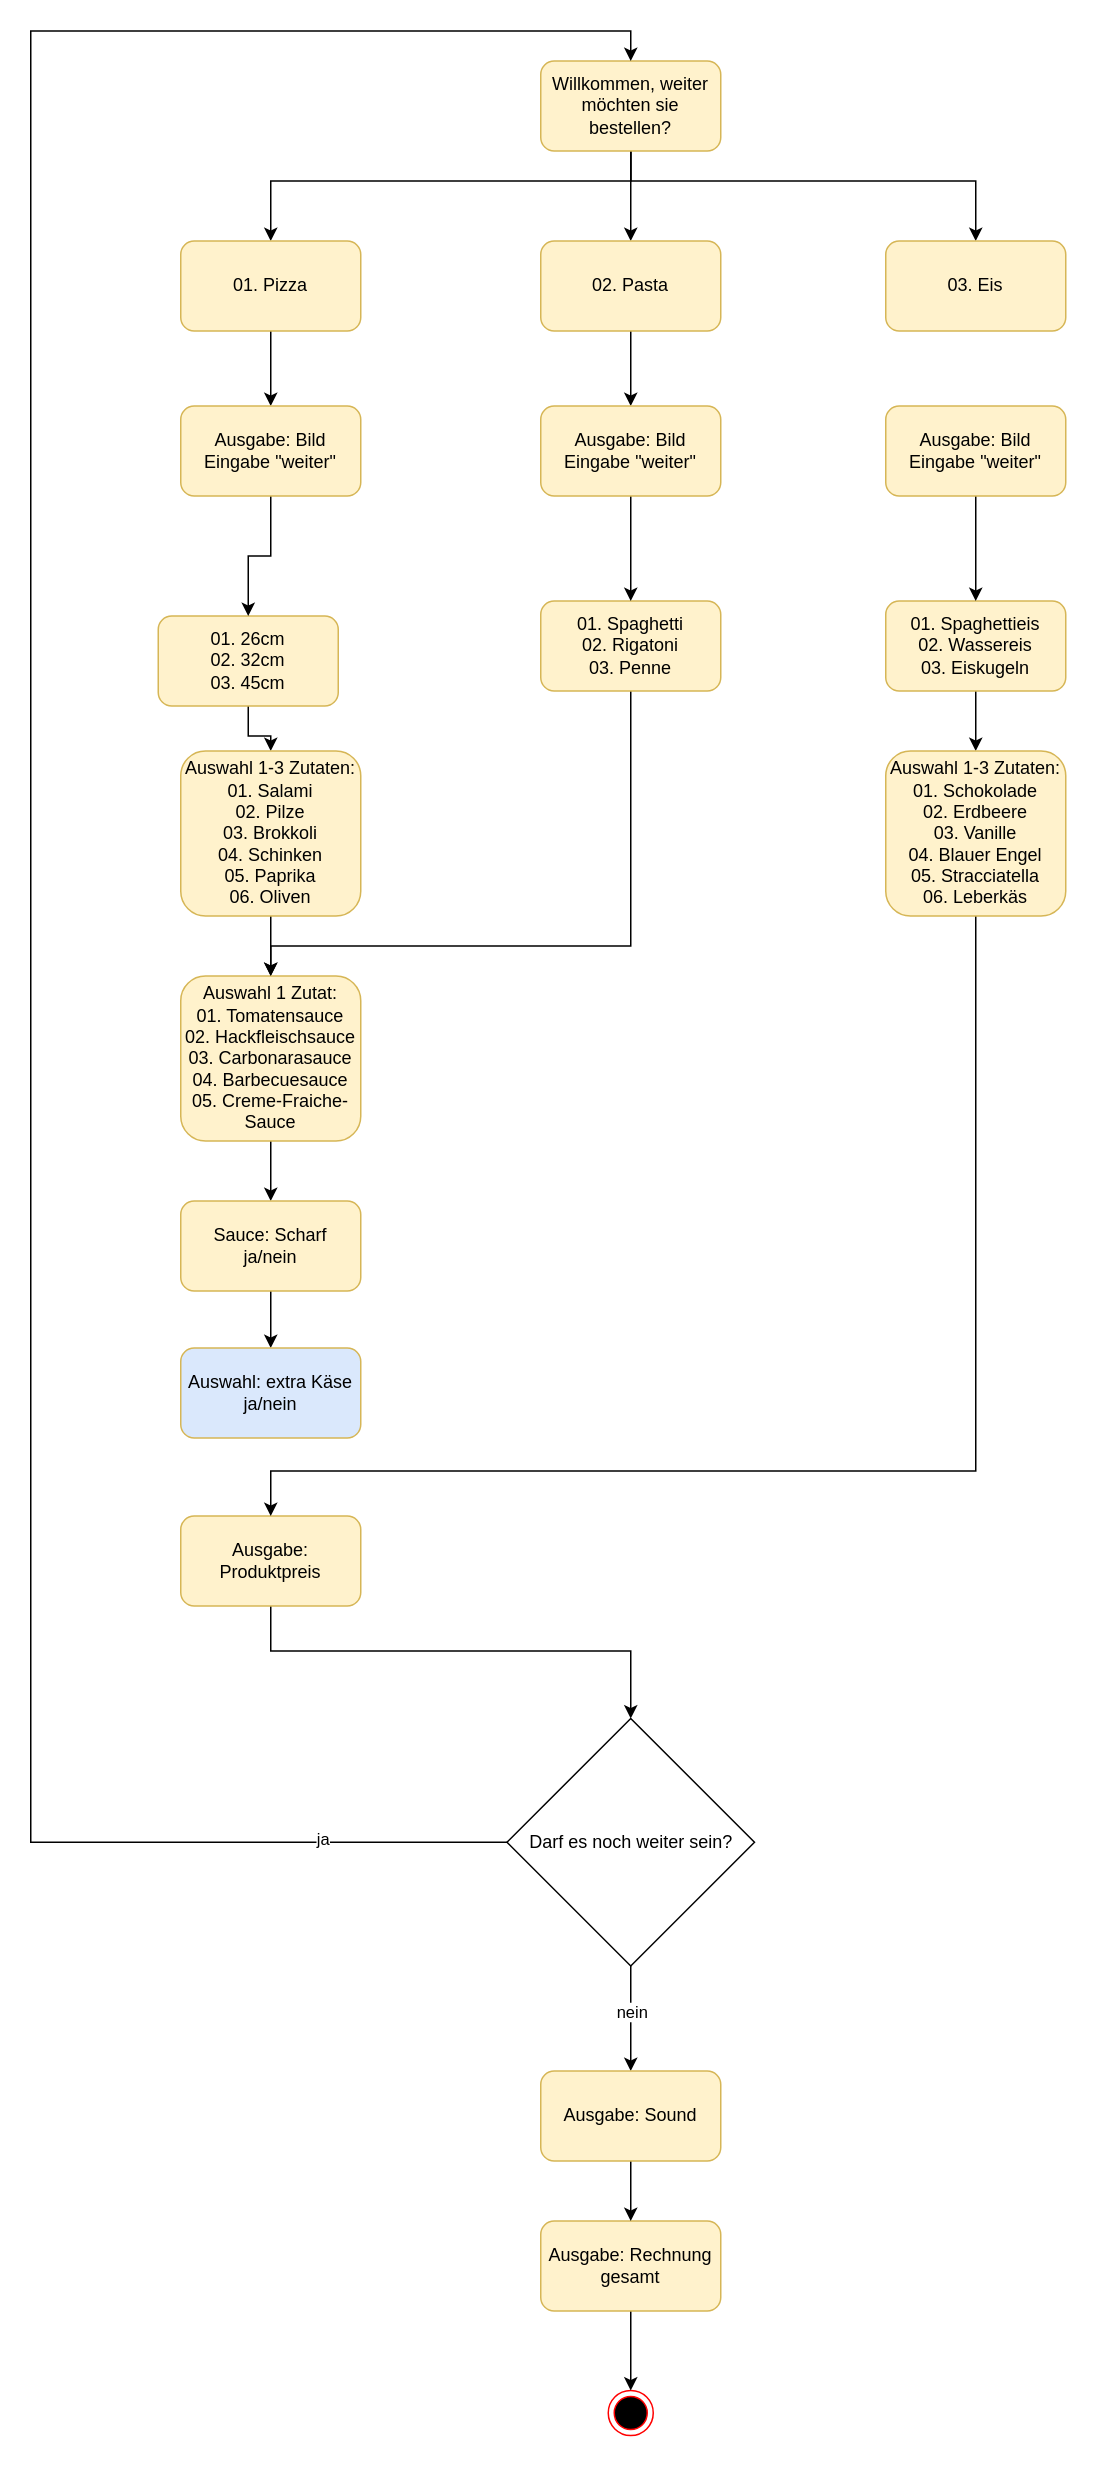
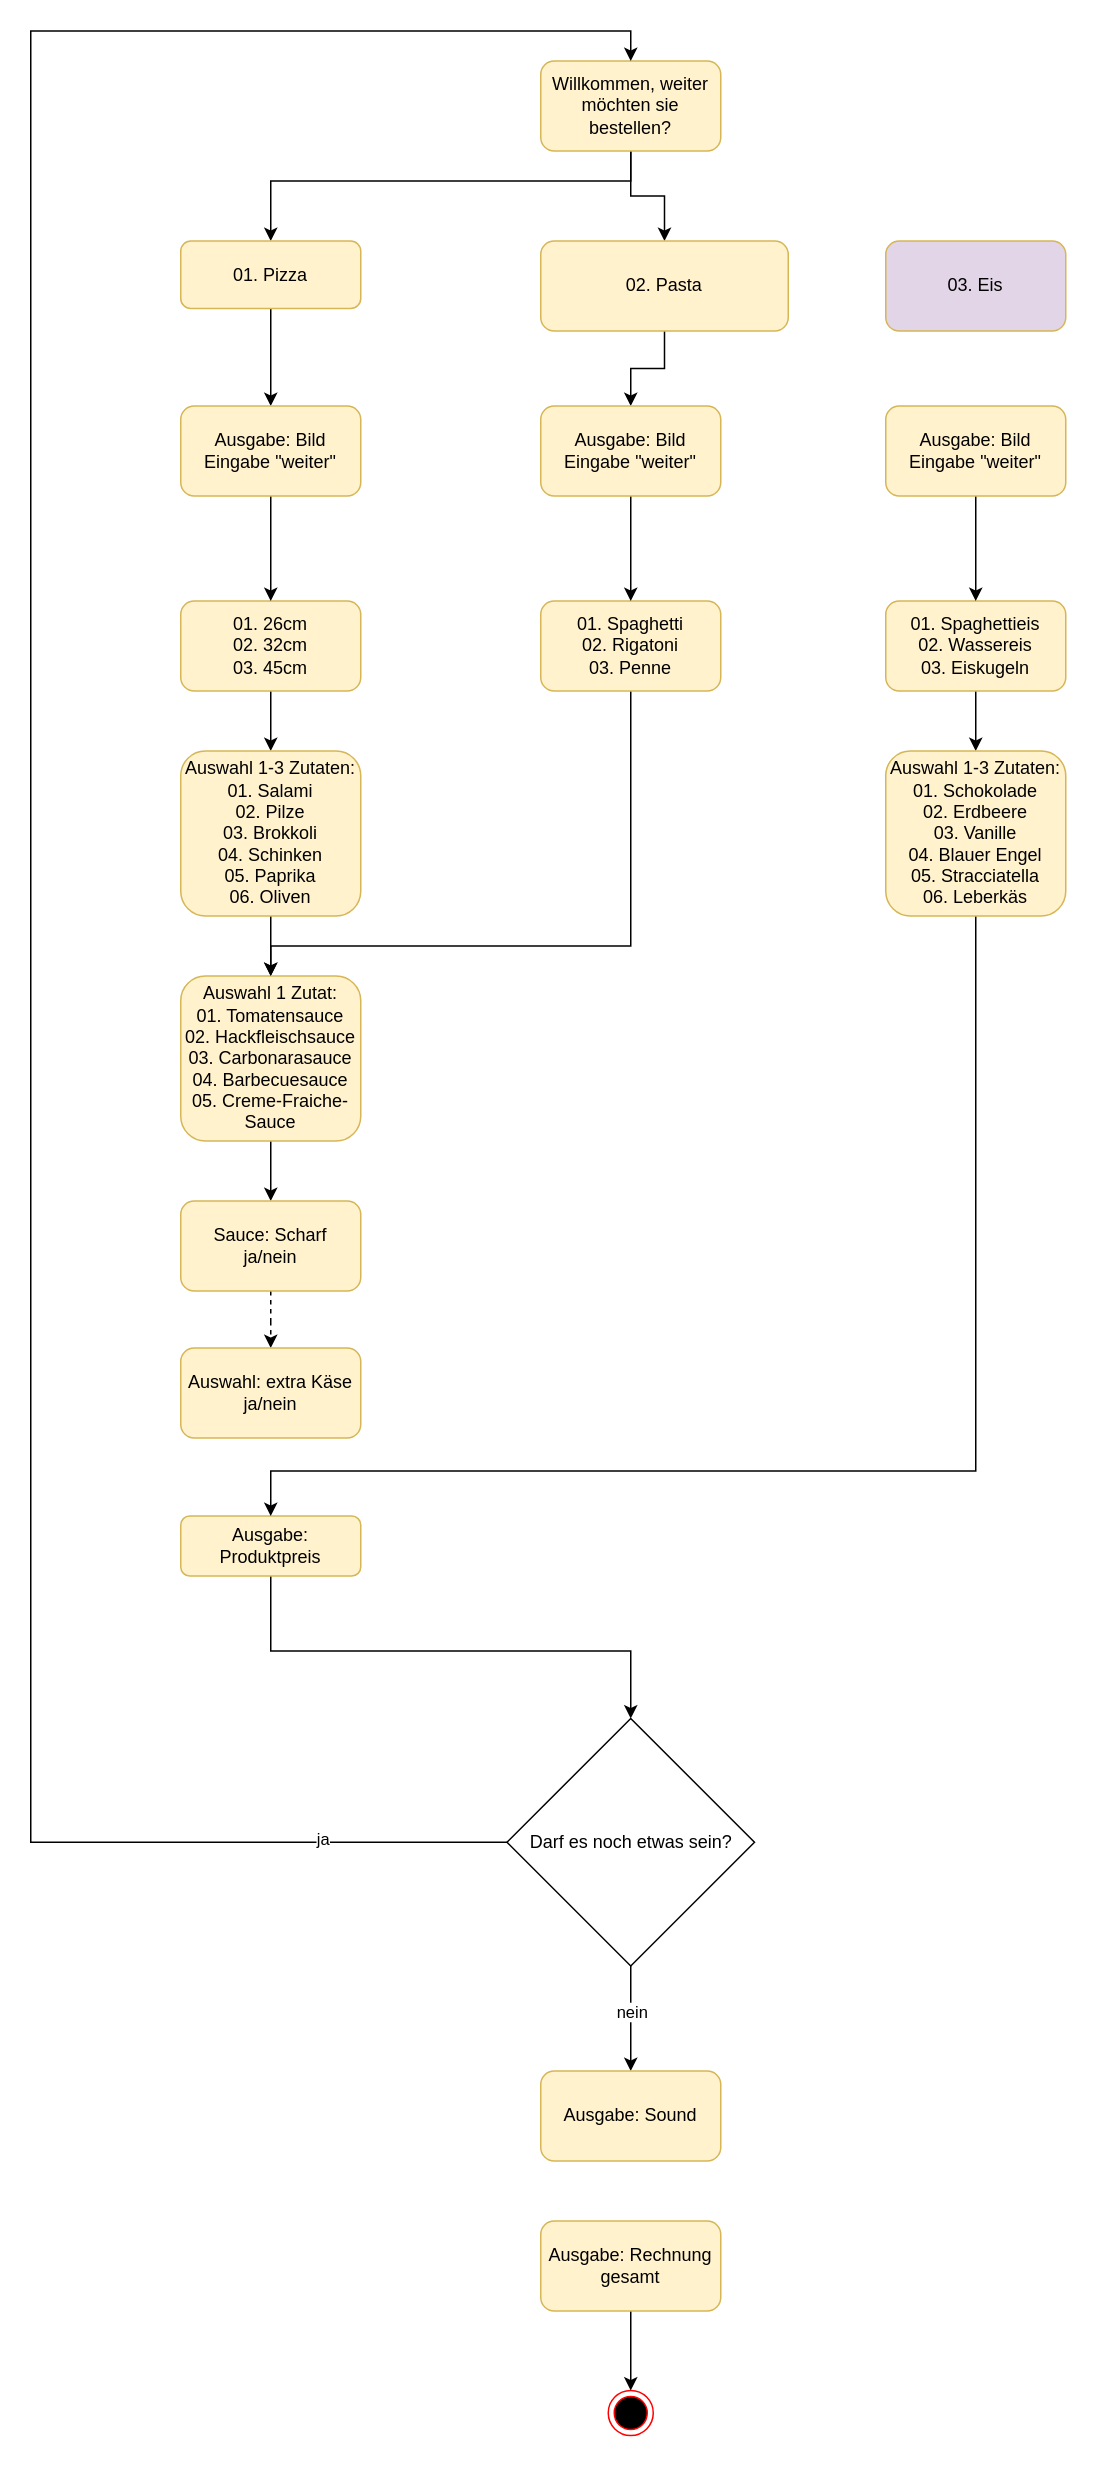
edge "Willkommen, weiter möchten sie bestellen?" -> "03. Eis": removed
node "01. Pizza": size 180x90 -> 180x68
node "02. Pasta": size 180x90 -> 248x90
node "03. Eis": fillcolor #fff2cc -> #e1d5e7
node "01. 26cm 02. 32cm 03. 45cm": moved (248, 661) -> (271, 646)
edge "Sauce: Scharf ja/nein" -> "Auswahl: extra Käse ja/nein": style solid -> dashed
node "Auswahl: extra Käse ja/nein": fillcolor #dae8fc -> #fff2cc
node "Ausgabe: Produktpreis": size 180x90 -> 180x60
node "Darf es noch weiter sein?": label "Darf es noch weiter sein?" -> "Darf es noch etwas sein?"
edge "Ausgabe: Sound" -> "Ausgabe: Rechnung gesamt": removed
